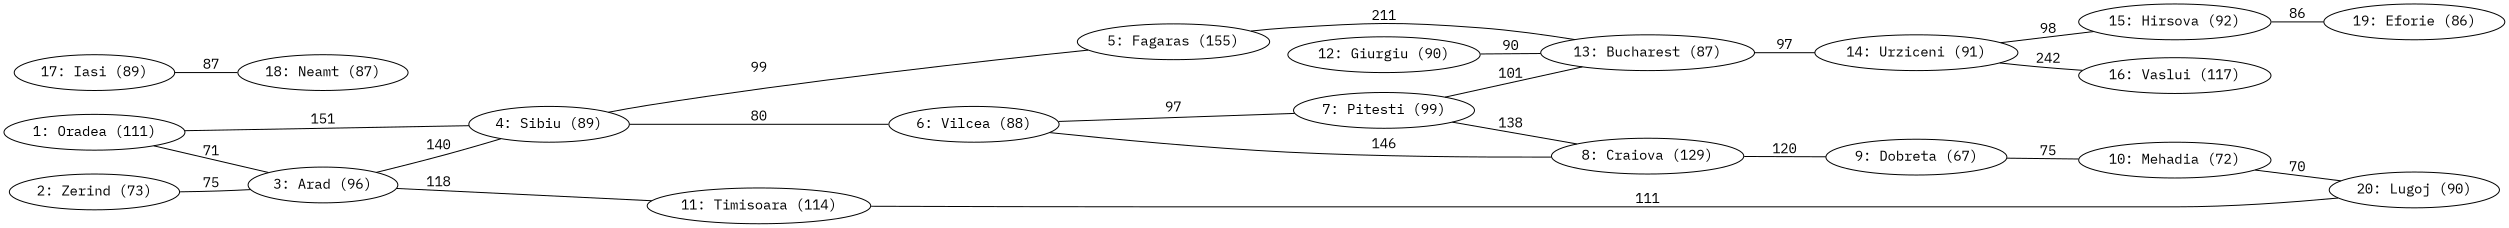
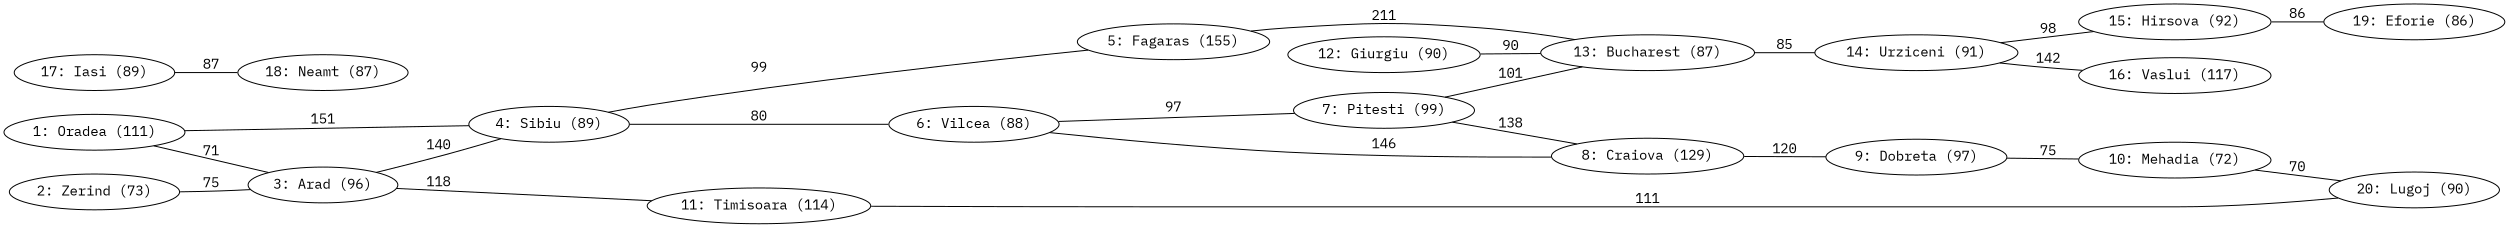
edge "13: Bucharest (87)" -- "14: Urziceni (91)": label "97" -> "85"
edge "14: Urziceni (91)" -- "16: Vaslui (117)": label "242" -> "142"
node "9: Dobreta (67)": label "9: Dobreta (67)" -> "9: Dobreta (97)"
